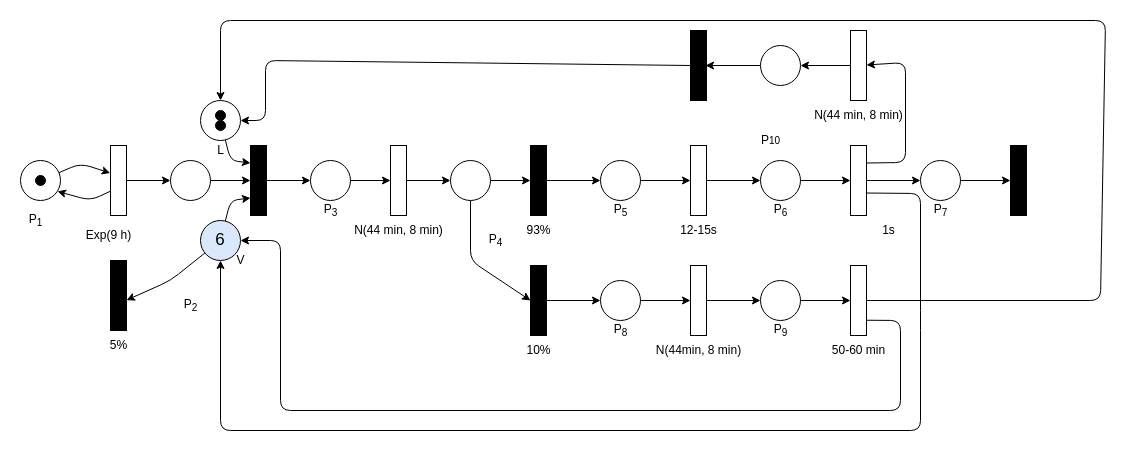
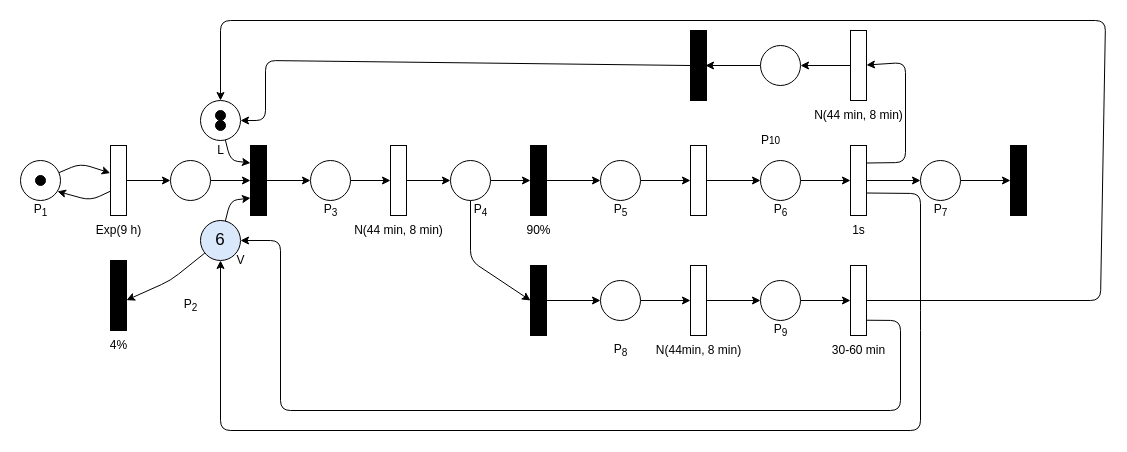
node "P1": moved (36, 221) -> (41, 211)
node "93%": label "93%" -> "90%"
node "12-15s": removed
node "1s": moved (889, 231) -> (859, 231)
node "Exp(9 h)": moved (109, 236) -> (119, 231)
node "P4": moved (496, 241) -> (481, 211)
node "P8": moved (621, 331) -> (621, 351)
node "5%": label "5%" -> "4%"
node "10%": removed
node "50-60 min": label "50-60 min" -> "30-60 min"
